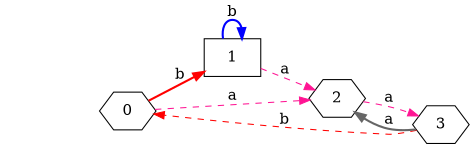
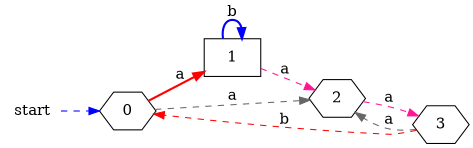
edge "0" -> "1": label "b" -> "a"
edge "0" -> "2": color deeppink -> gray40
node "start": added
edge "3" -> "2": style bold -> dashed
